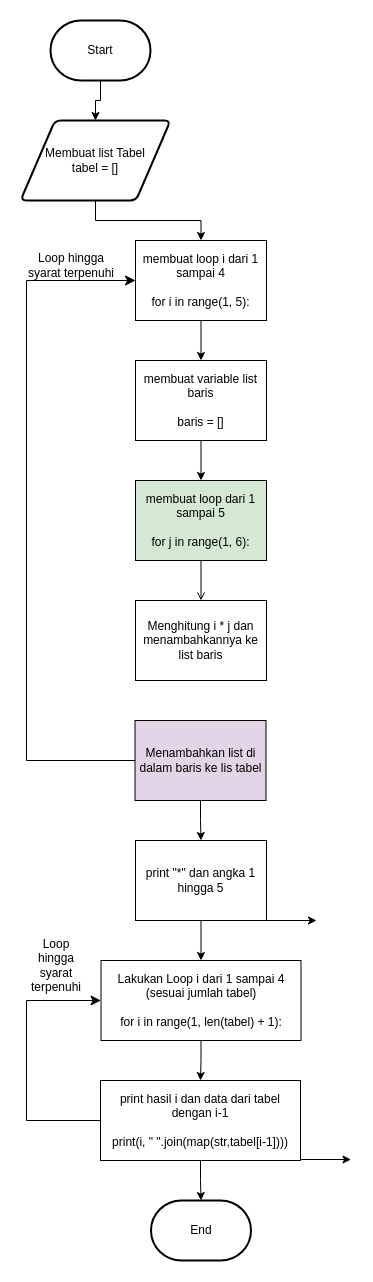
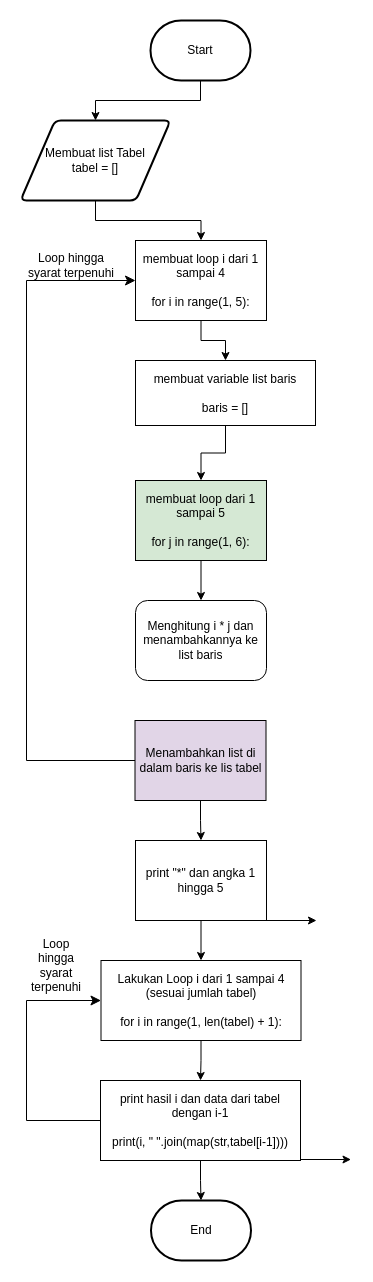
node "Start": moved (101, 51) -> (201, 51)
node "membuat variable list baris baris = []": size 131x80 -> 180x65
edge "membuat loop dari 1 sampai 5 for j in range(1, 6):" -> "Menghitung i * j dan menambahkannya ke list baris": arrowhead open -> classic
node "Menghitung i * j dan menambahkannya ke list baris": shape rectangle -> rounded rectangle
